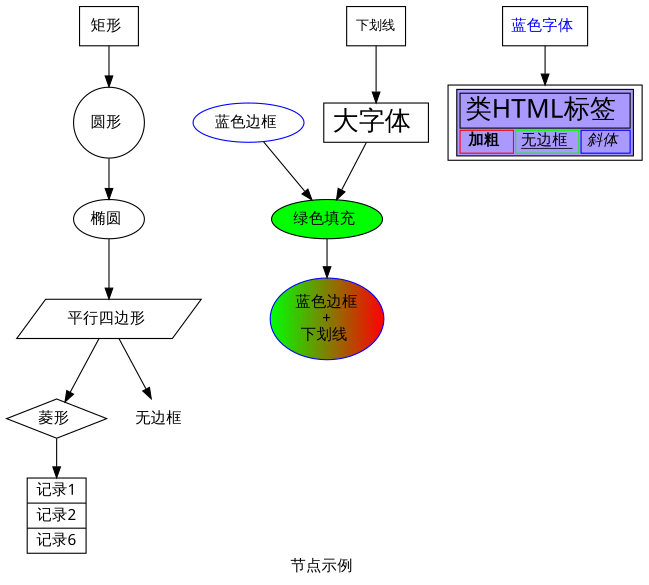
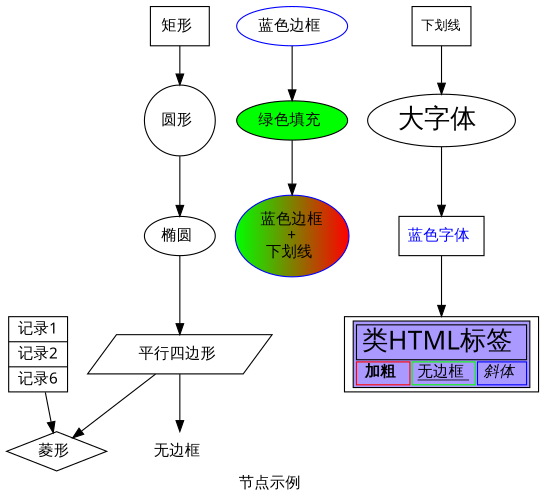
node "大字体": shape box -> ellipse
edge "大字体" -> "绿色填充": now "大字体" -> "蓝色字体"
edge "菱形" -> "记录1": reversed
